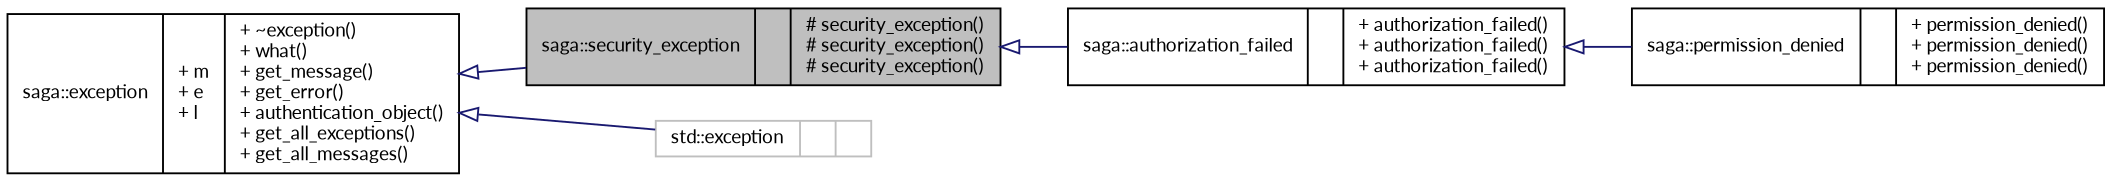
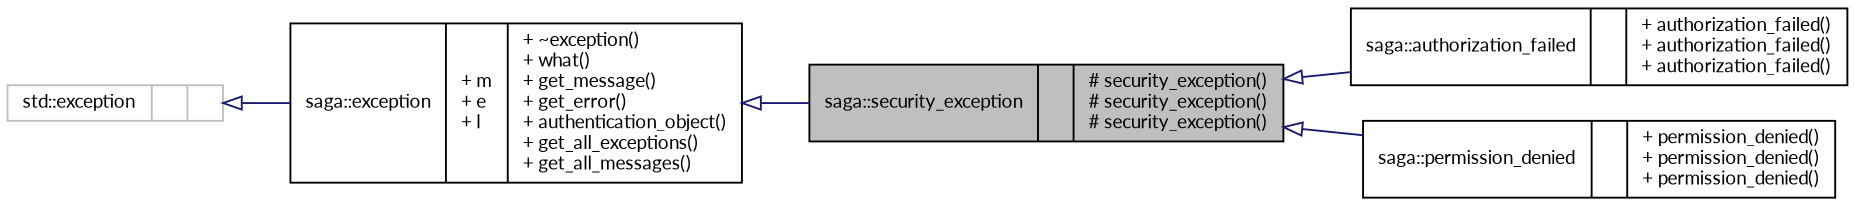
edge "saga::permission_denied" -> "saga::authorization_failed": now "saga::permission_denied" -> "saga::security_exception"
edge "std::exception" -> "saga::exception": reversed
